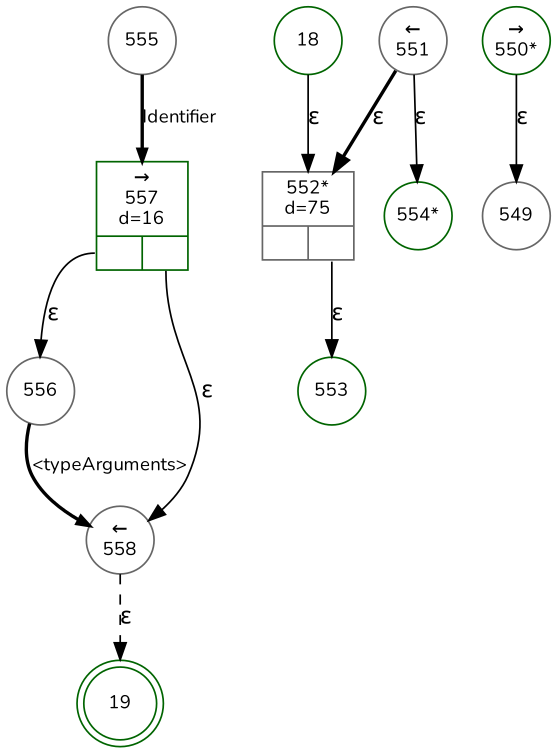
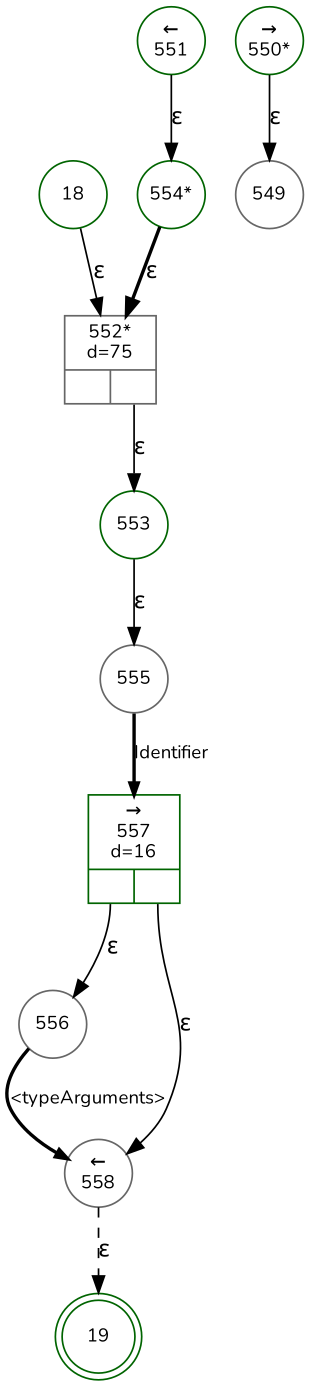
node "← 551": color gray40 -> darkgreen
edge "← 551" -> "552*": now "554*" -> "552*"
edge "553" -> "555": added, label "ε"
